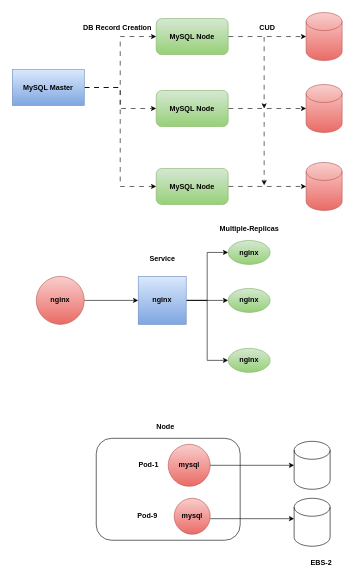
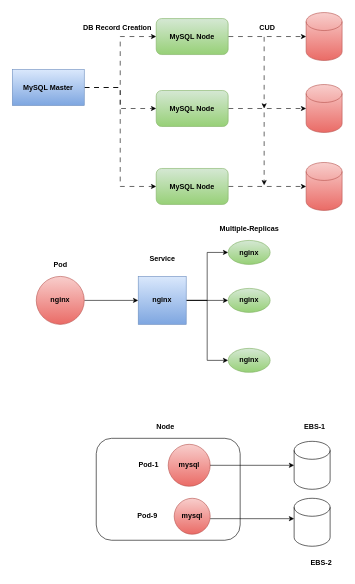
node "Pod": added
node "EBS-1": added
